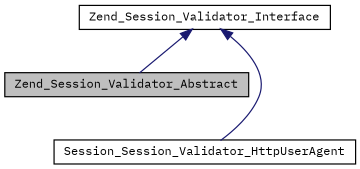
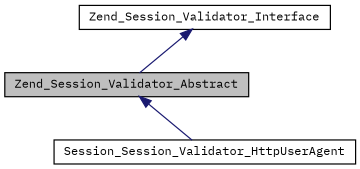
edge "Session_Session_Validator_HttpUserAgent" -> "Zend_Session_Validator_Interface": now "Session_Session_Validator_HttpUserAgent" -> "Zend_Session_Validator_Abstract"
